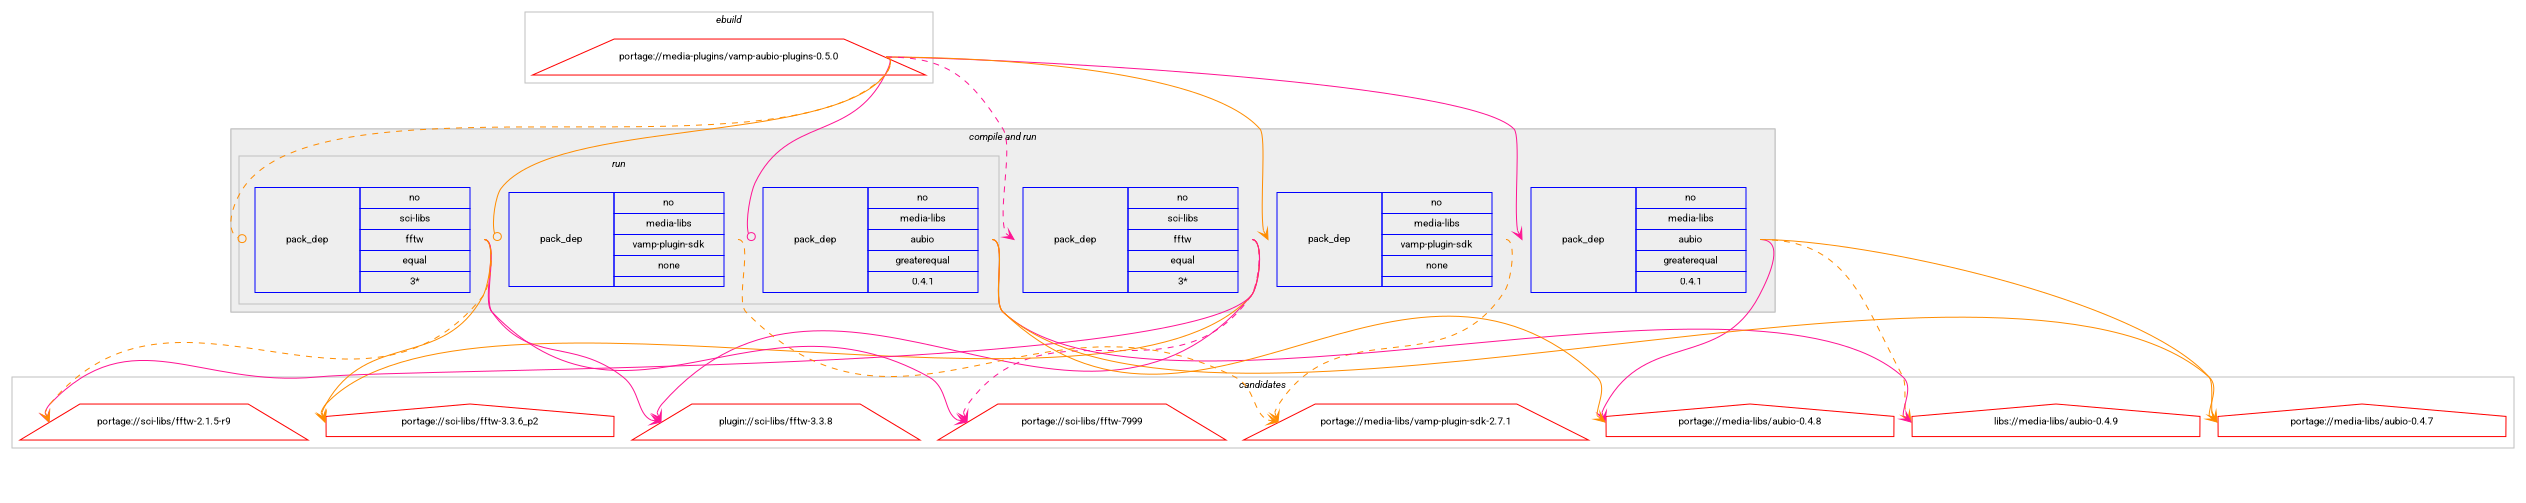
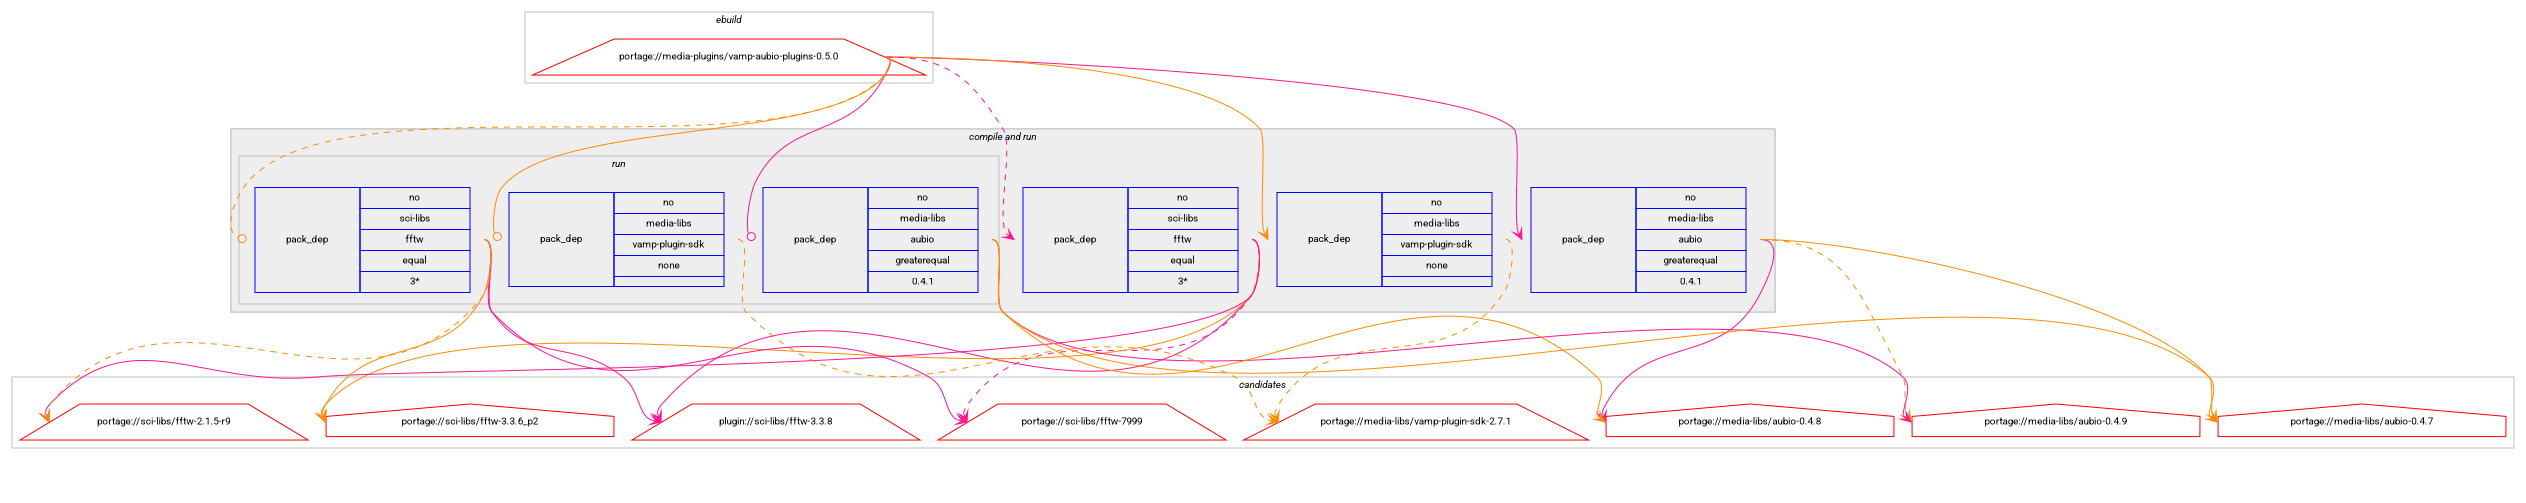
node "libs://media-libs/aubio-0.4.9": label "libs://media-libs/aubio-0.4.9" -> "portage://media-libs/aubio-0.4.9"
